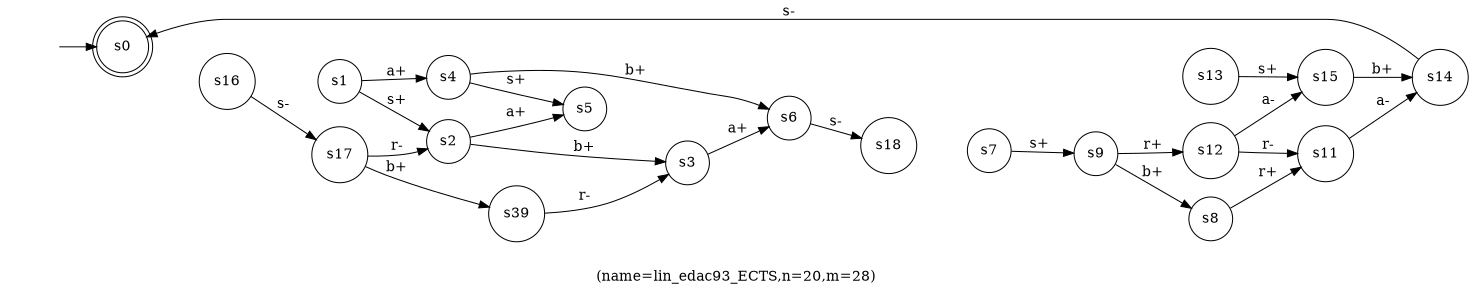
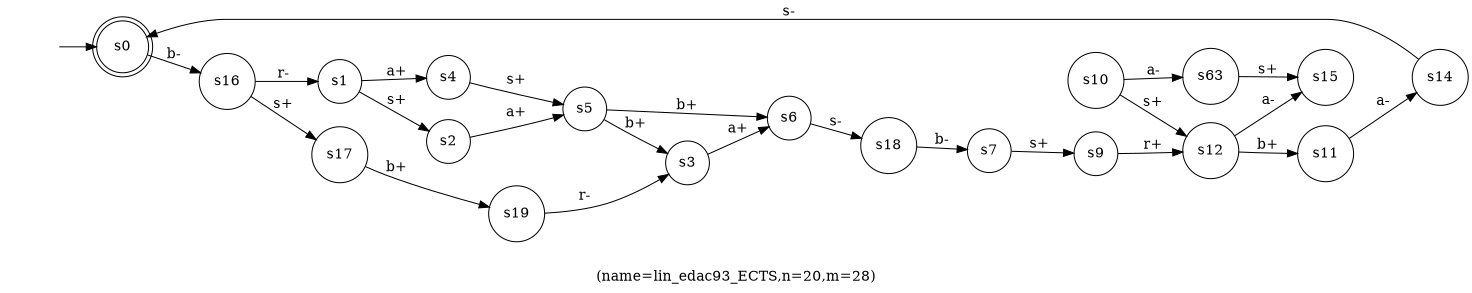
edge "s0" -> "s16": added, label "b-"
node "s13": label "s13" -> "s63"
edge "s4" -> "s6": now "s5" -> "s6"
edge "s15" -> "s14": removed, label "b+"
node "s10": added
edge "s16" -> "s1": added, label "r-"
edge "s16" -> "s17": label "s-" -> "s+"
edge "s12" -> "s11": label "r-" -> "b+"
edge "s18" -> "s7": added, label "b-"
edge "s17" -> "s2": removed, label "r-"
edge "s2" -> "s3": now "s5" -> "s3"
node "s39": label "s39" -> "s19"
node "s8": removed
